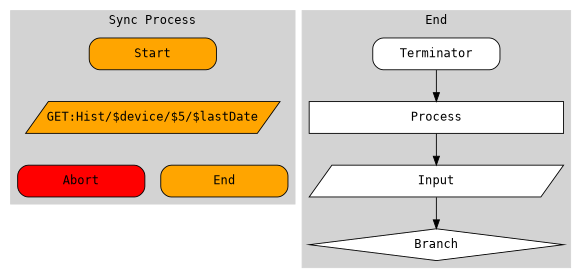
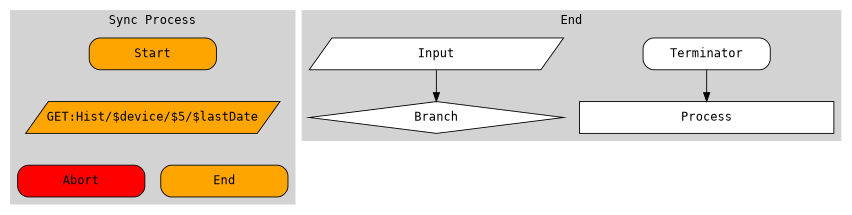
edge "Process" -> "Input": removed
